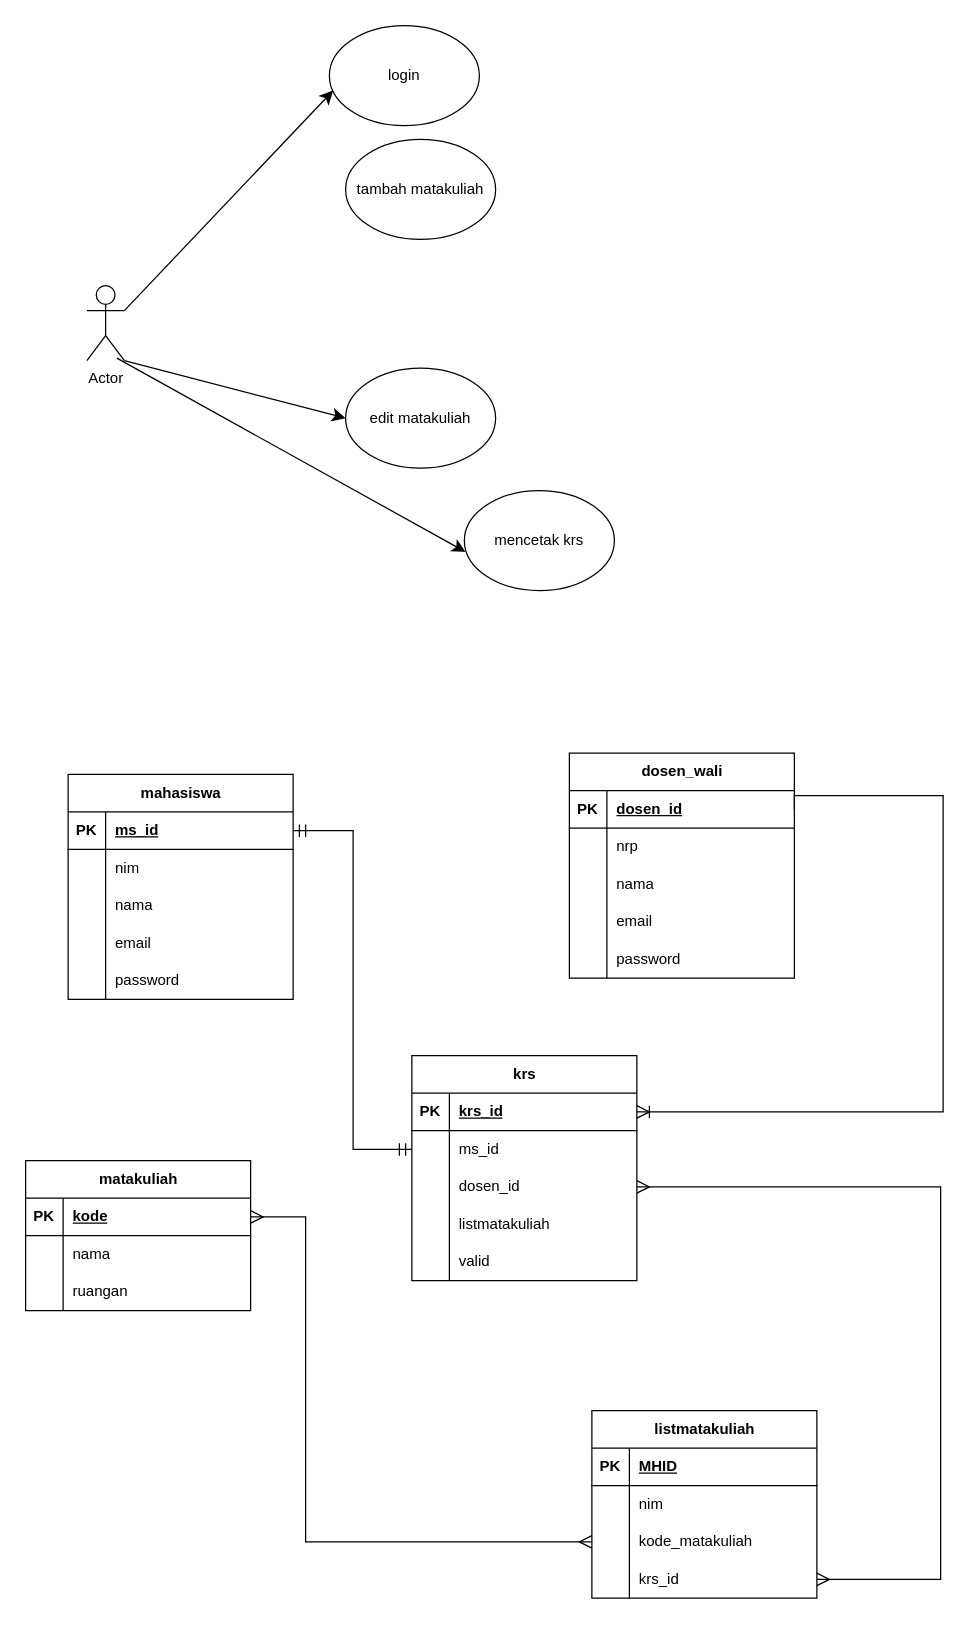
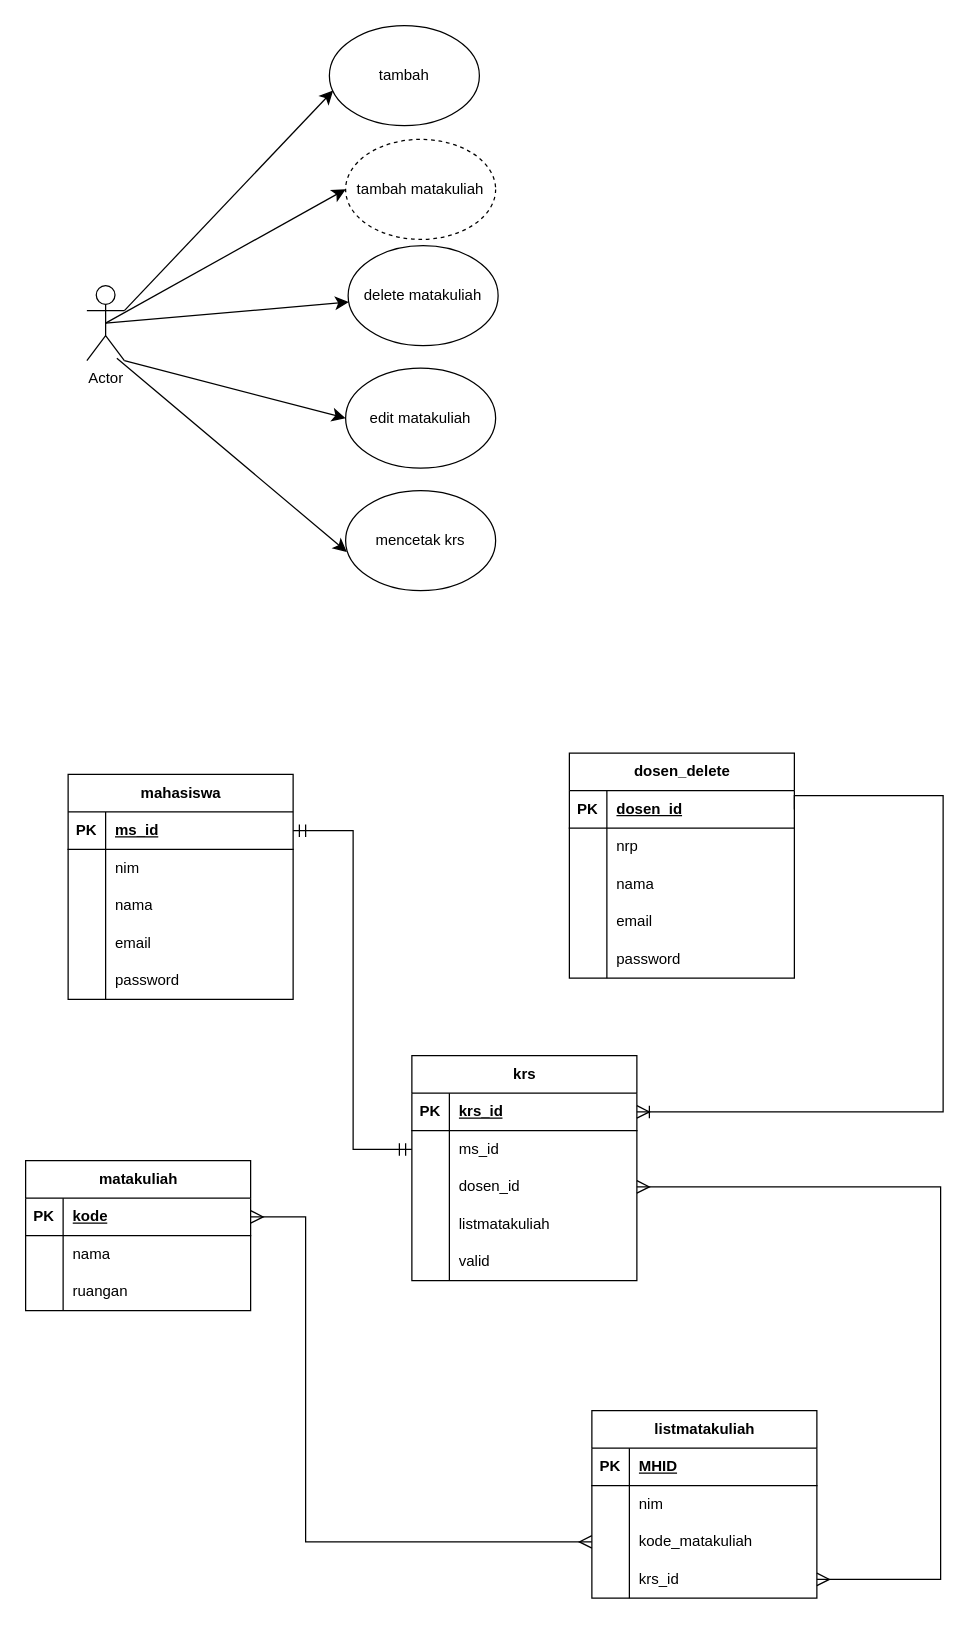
node "login": label "login" -> "tambah"
node "tambah matakuliah": style solid -> dashed
edge "Actor" -> "tambah matakuliah": added
node "delete matakuliah": added
edge "Actor" -> "delete matakuliah": added
node "mencetak krs": moved (539, 541) -> (421, 541)
node "dosen_wali": label "dosen_wali" -> "dosen_delete"
